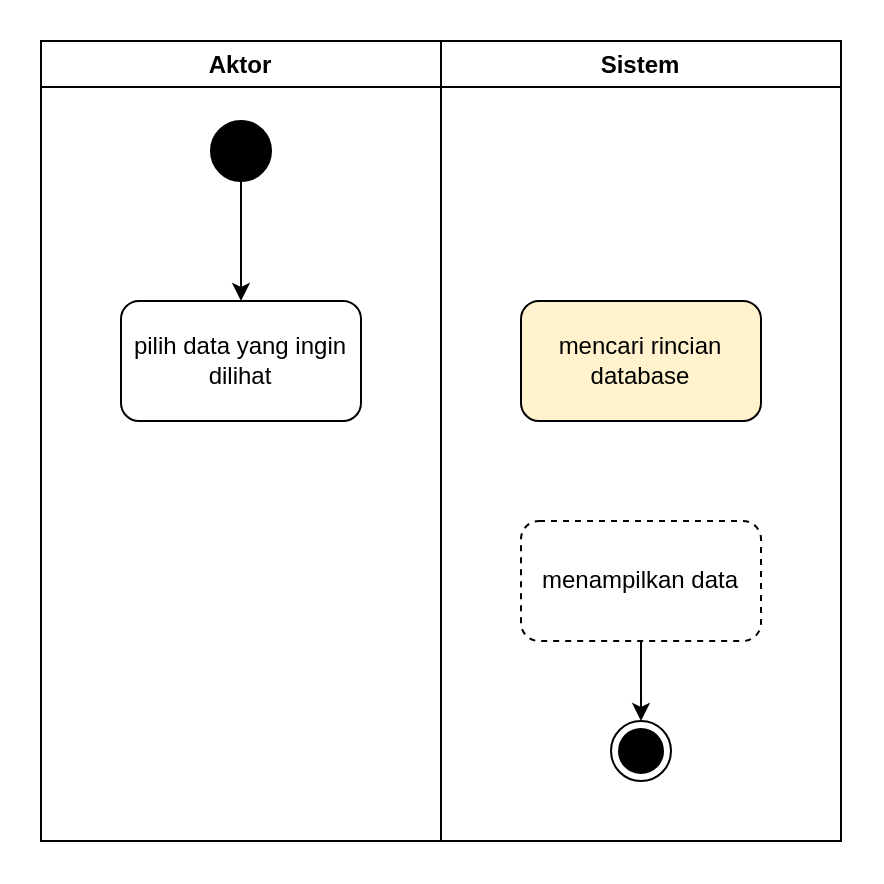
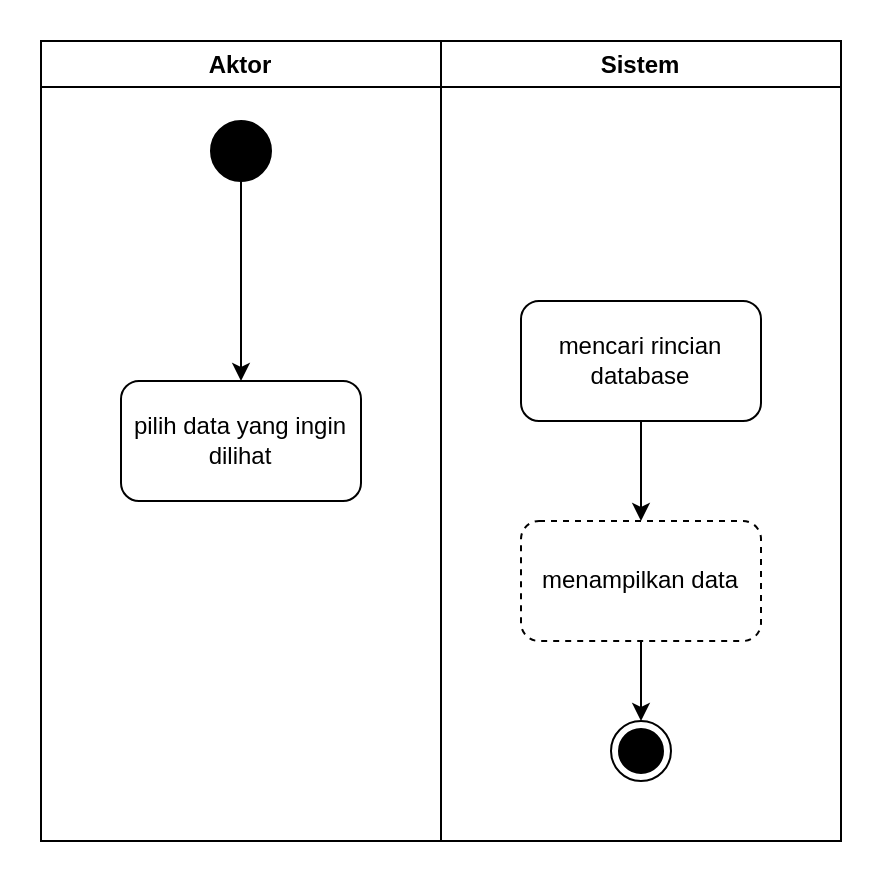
node "pilih data yang ingin dilihat": moved (241, 361) -> (241, 441)
node "mencari rincian database": fillcolor #fff2cc -> #ffffff
edge "mencari rincian database" -> "menampilkan data": added
